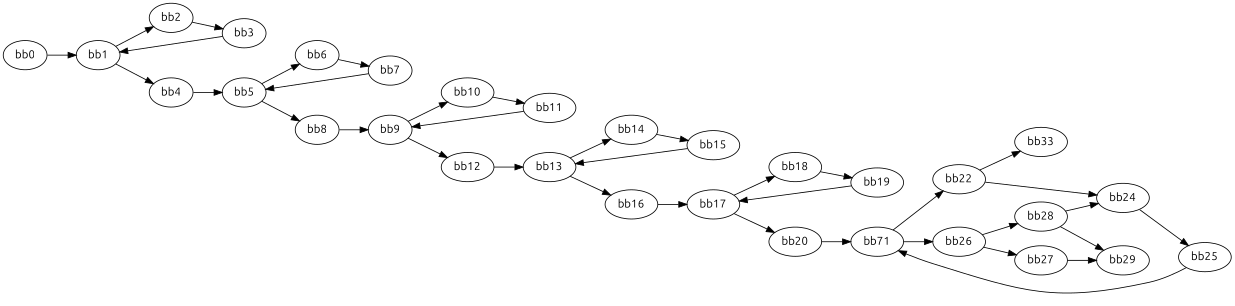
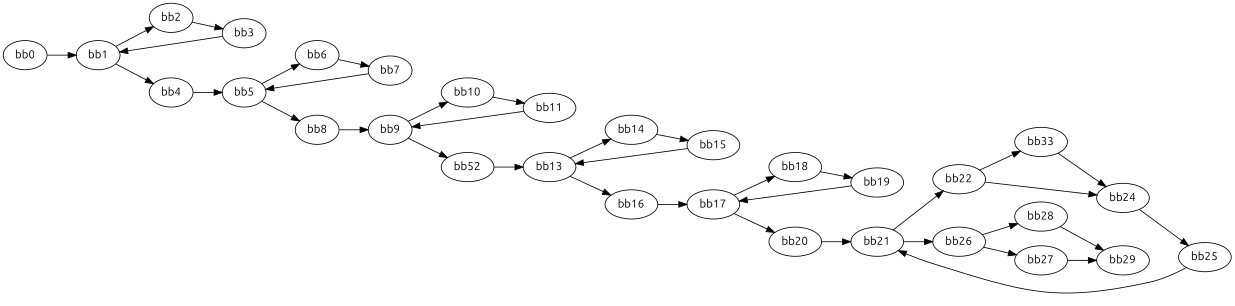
node "bb12": label "bb12" -> "bb52"
edge "bb28" -> "bb24": now "bb33" -> "bb24"
node "bb71": label "bb71" -> "bb21"
